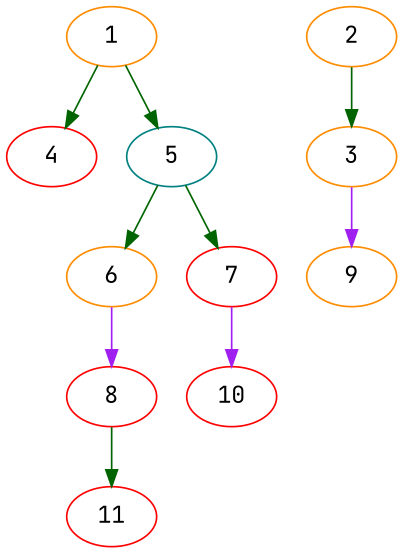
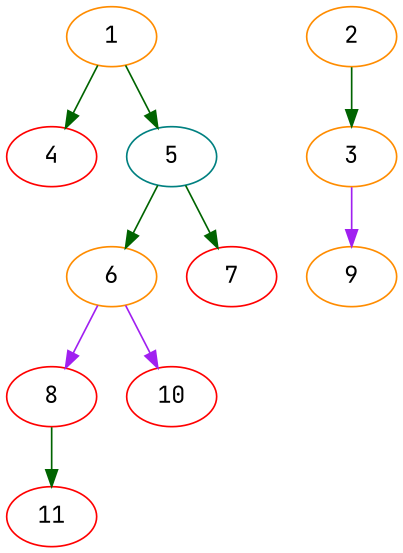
edge "7" -> "10": now "6" -> "10"
